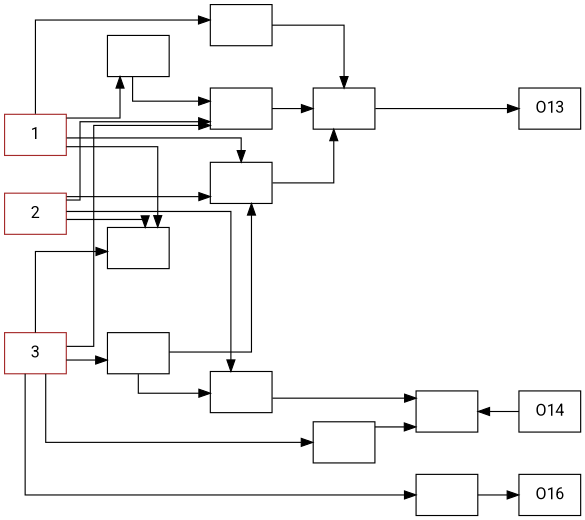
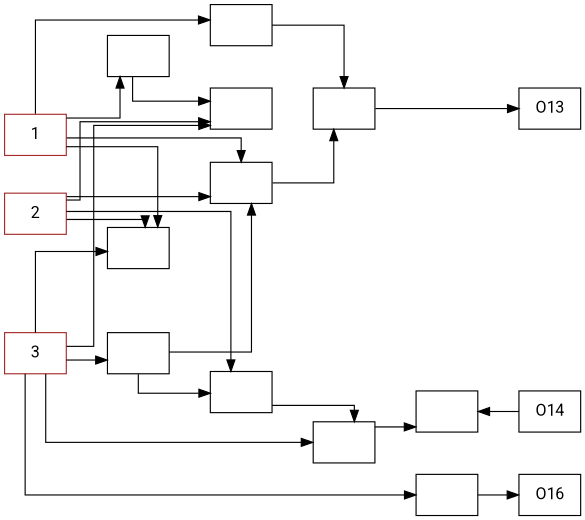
edge "8" -> "13": removed
edge "11" -> "14": now "11" -> "60"
